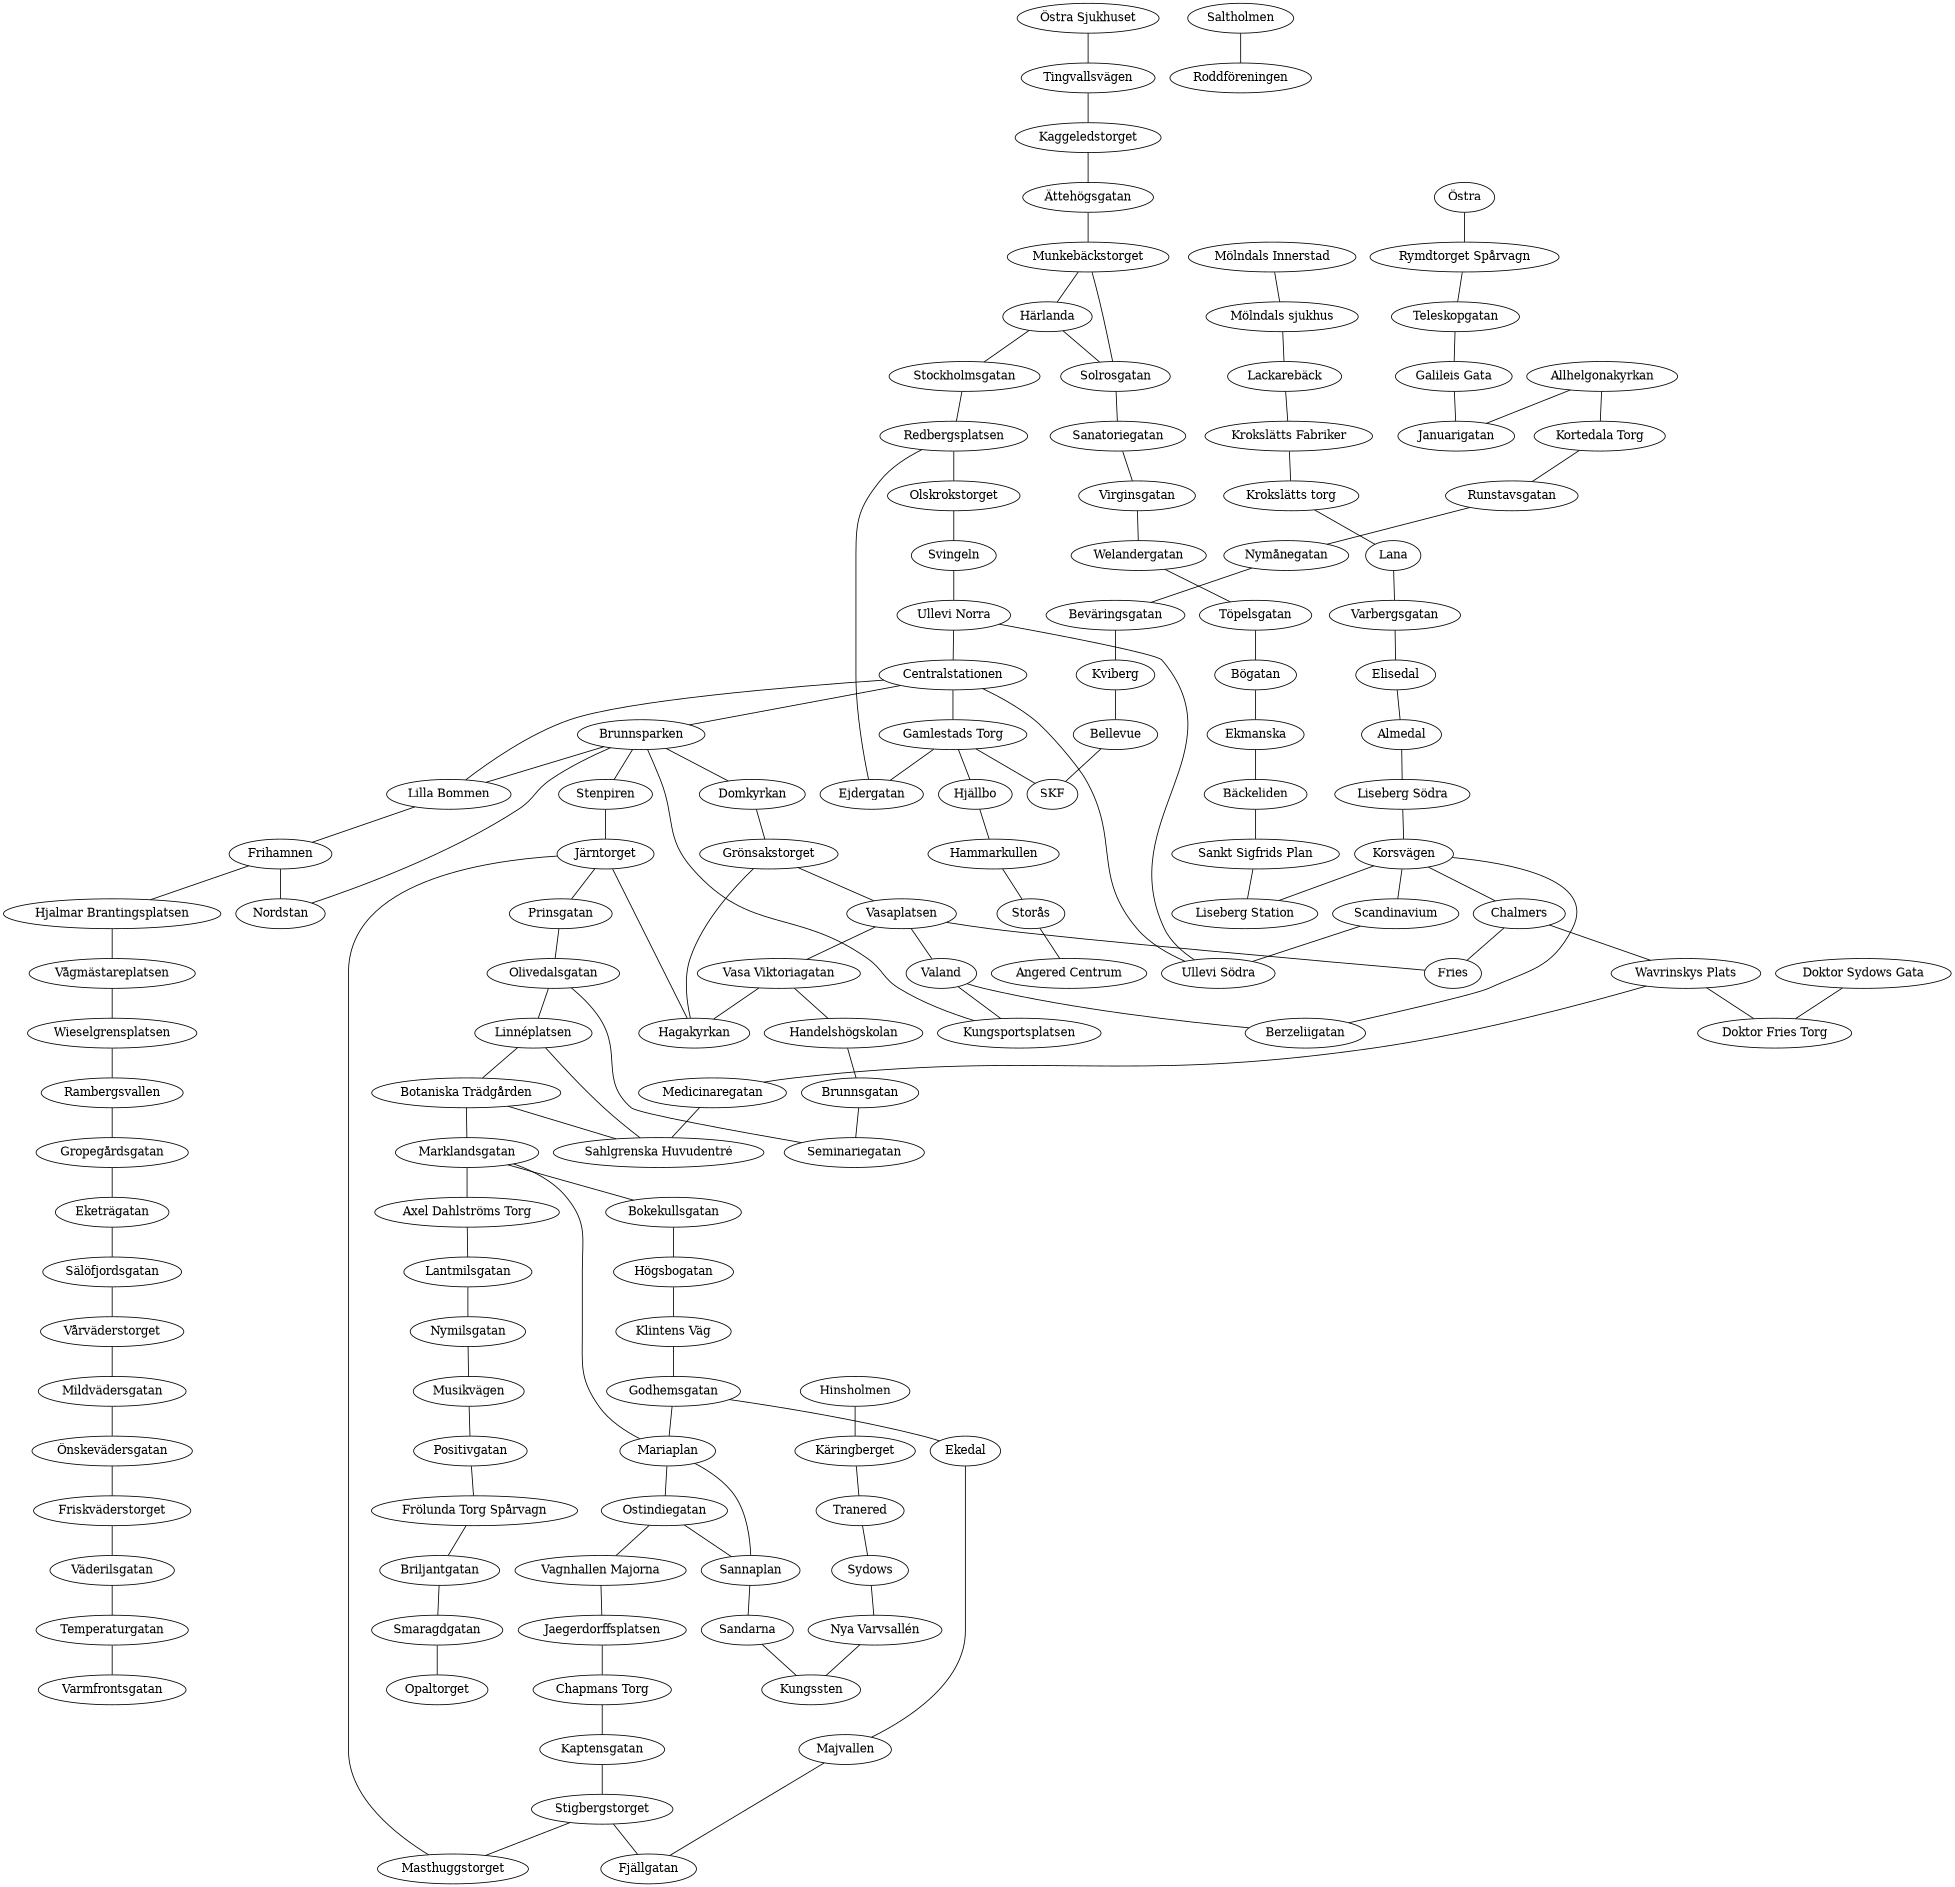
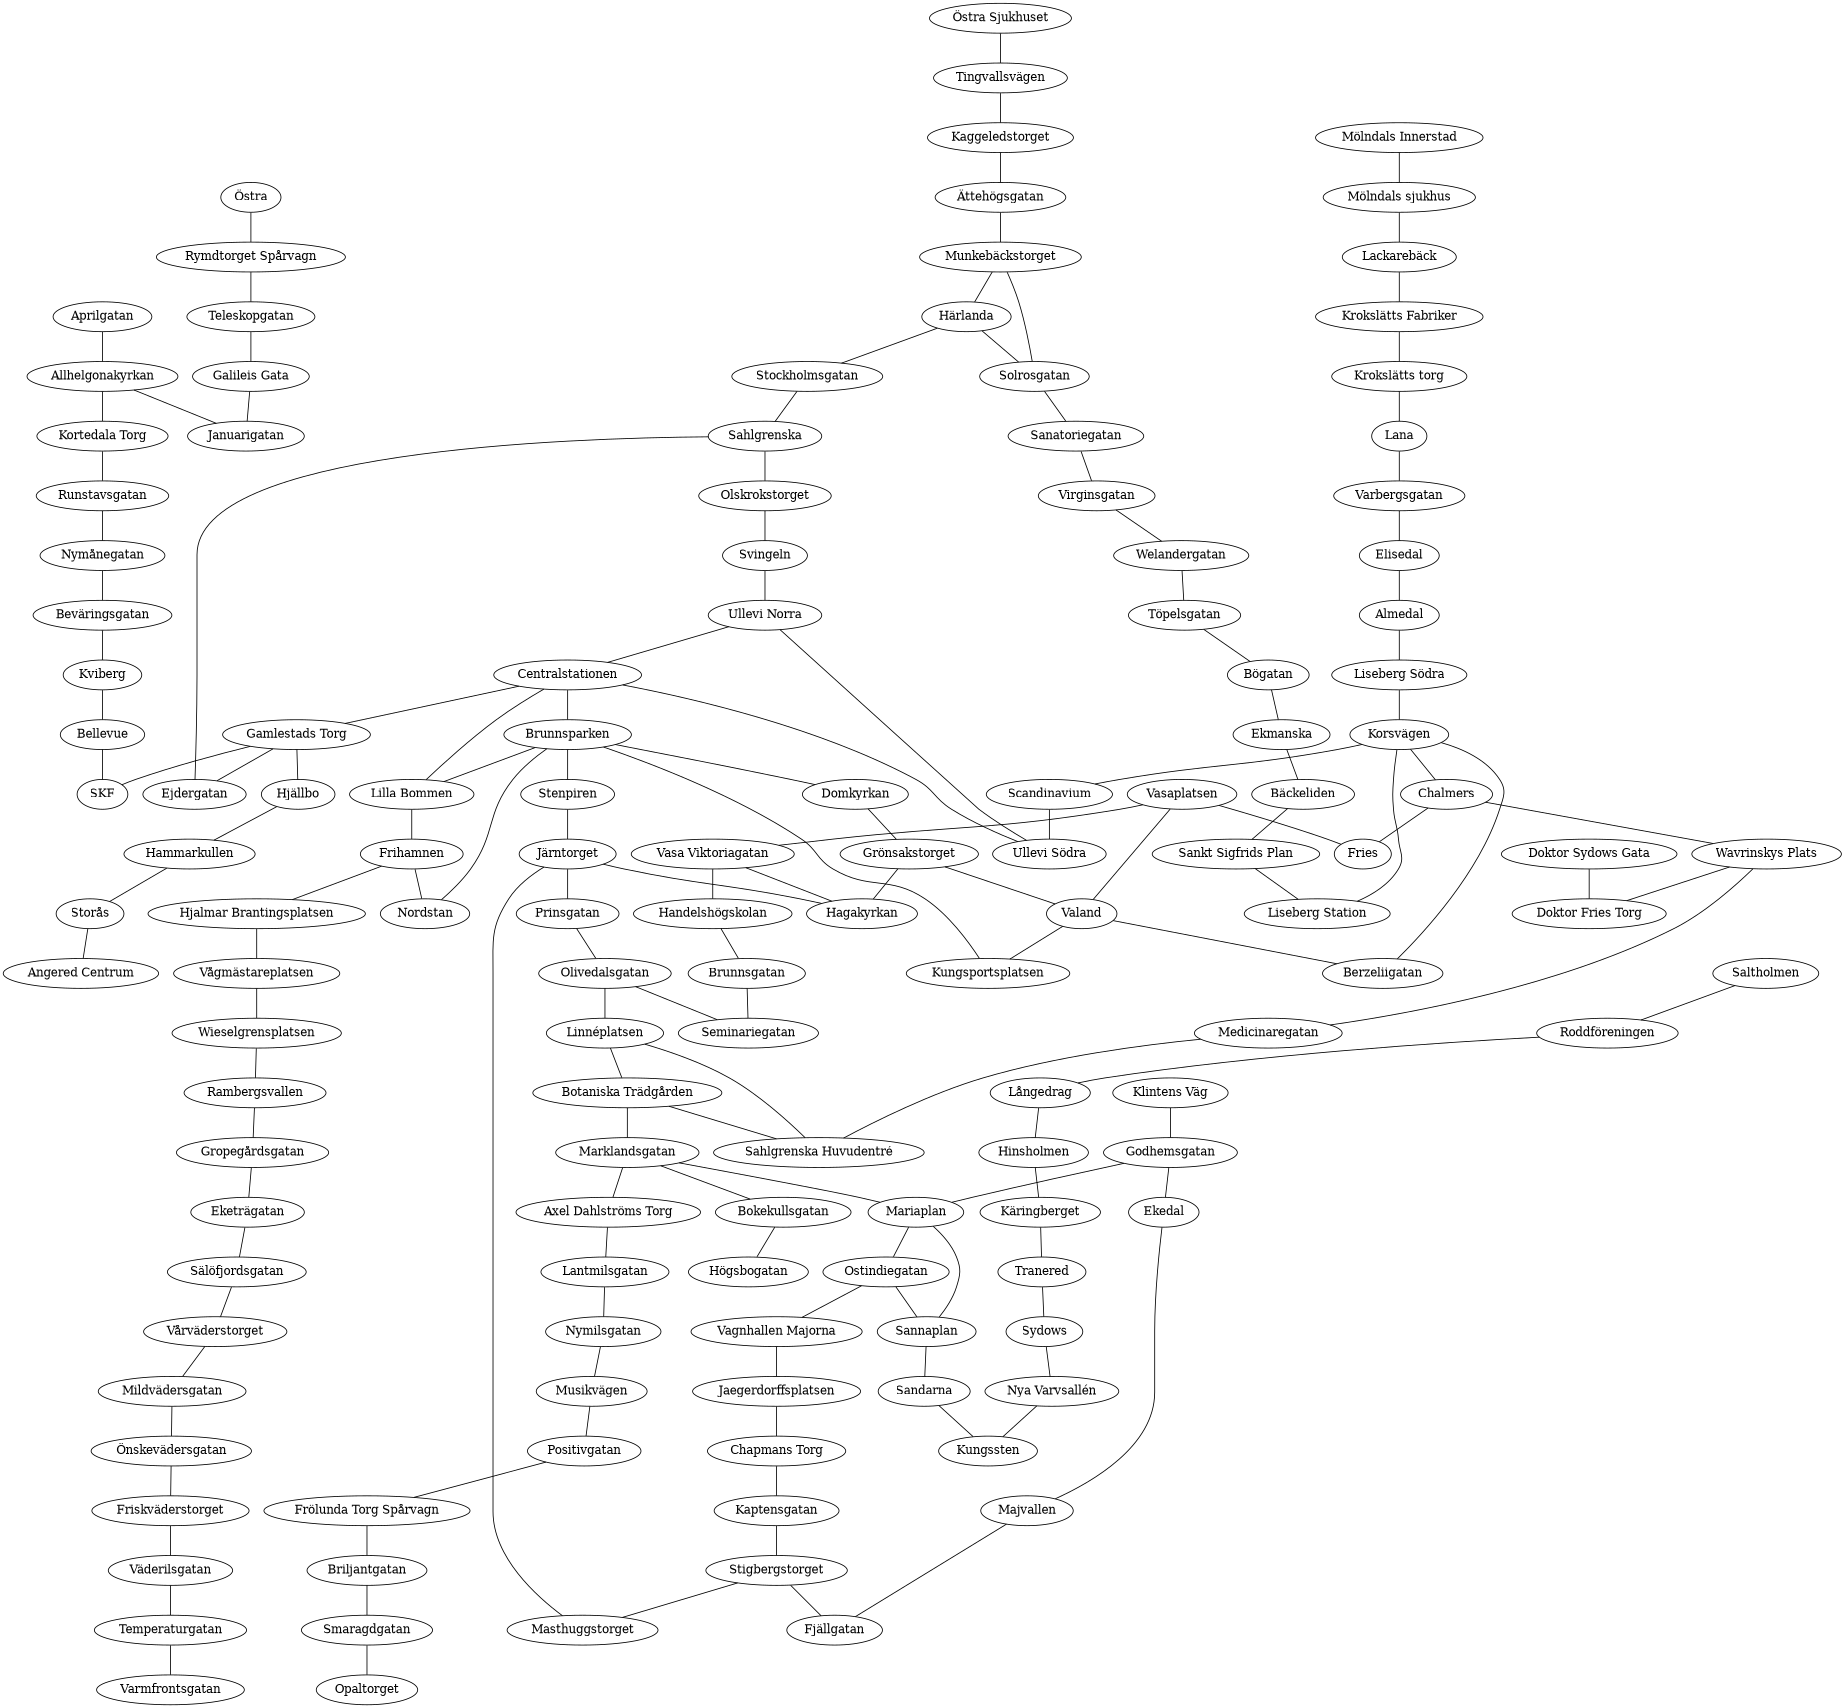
node "Aprilgatan": added
node "Redbergsplatsen": label "Redbergsplatsen" -> "Sahlgrenska"
edge "Grönsakstorget" -- "Vasaplatsen": now "Grönsakstorget" -- "Valand"
node "Långedrag": added
edge "Högsbogatan" -- "Klintens Väg": removed
